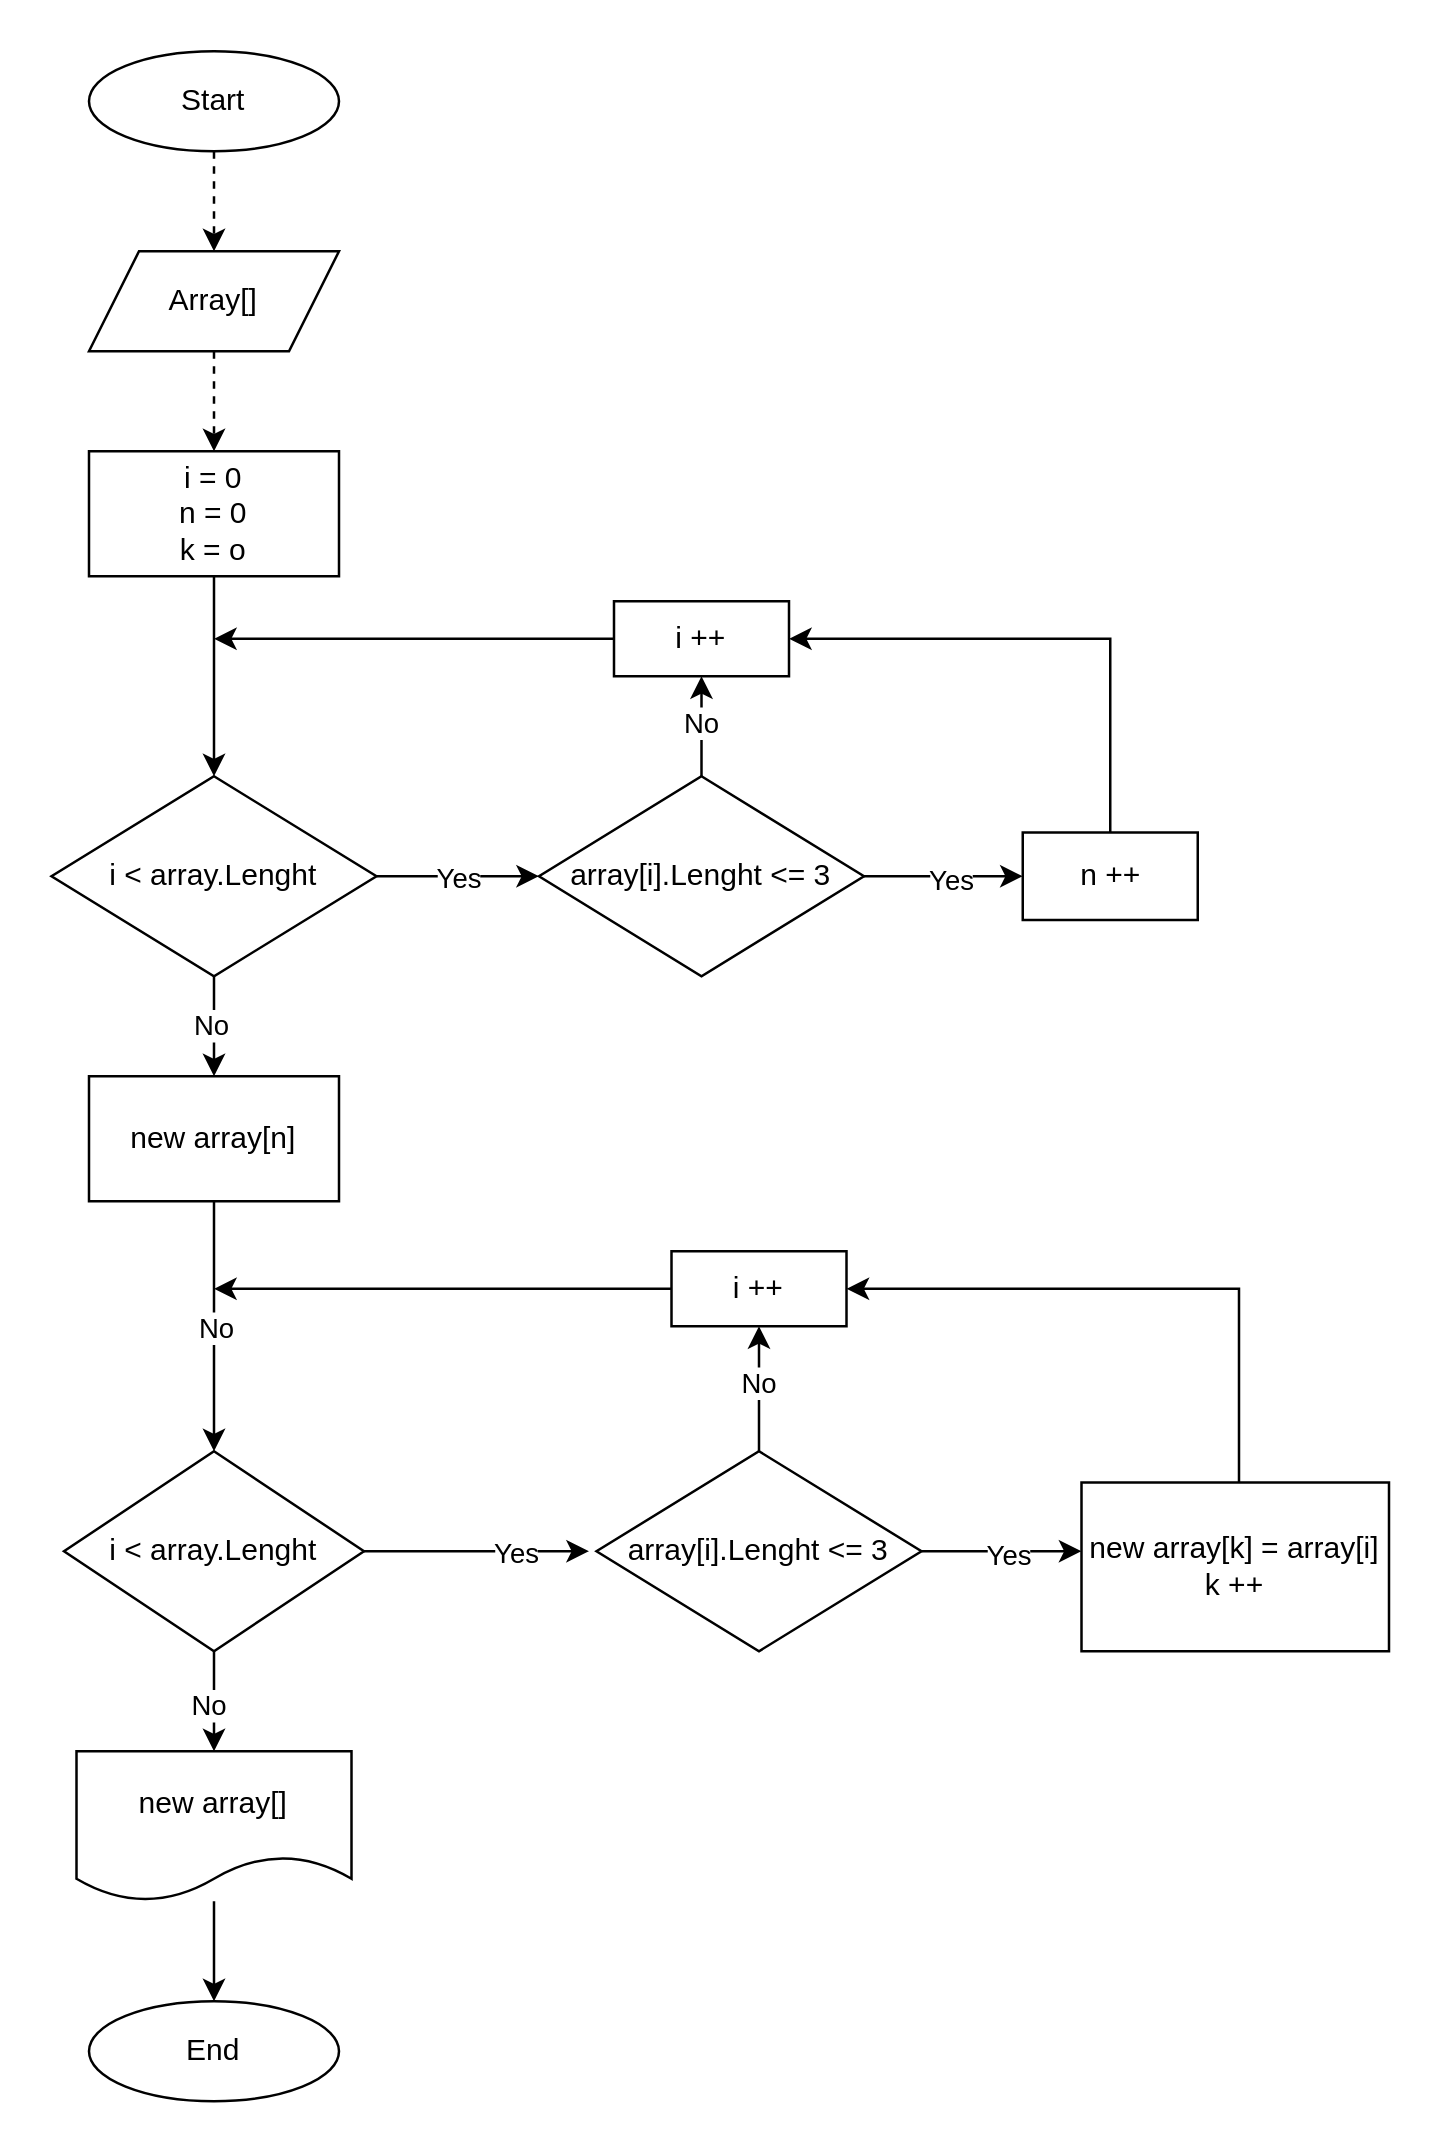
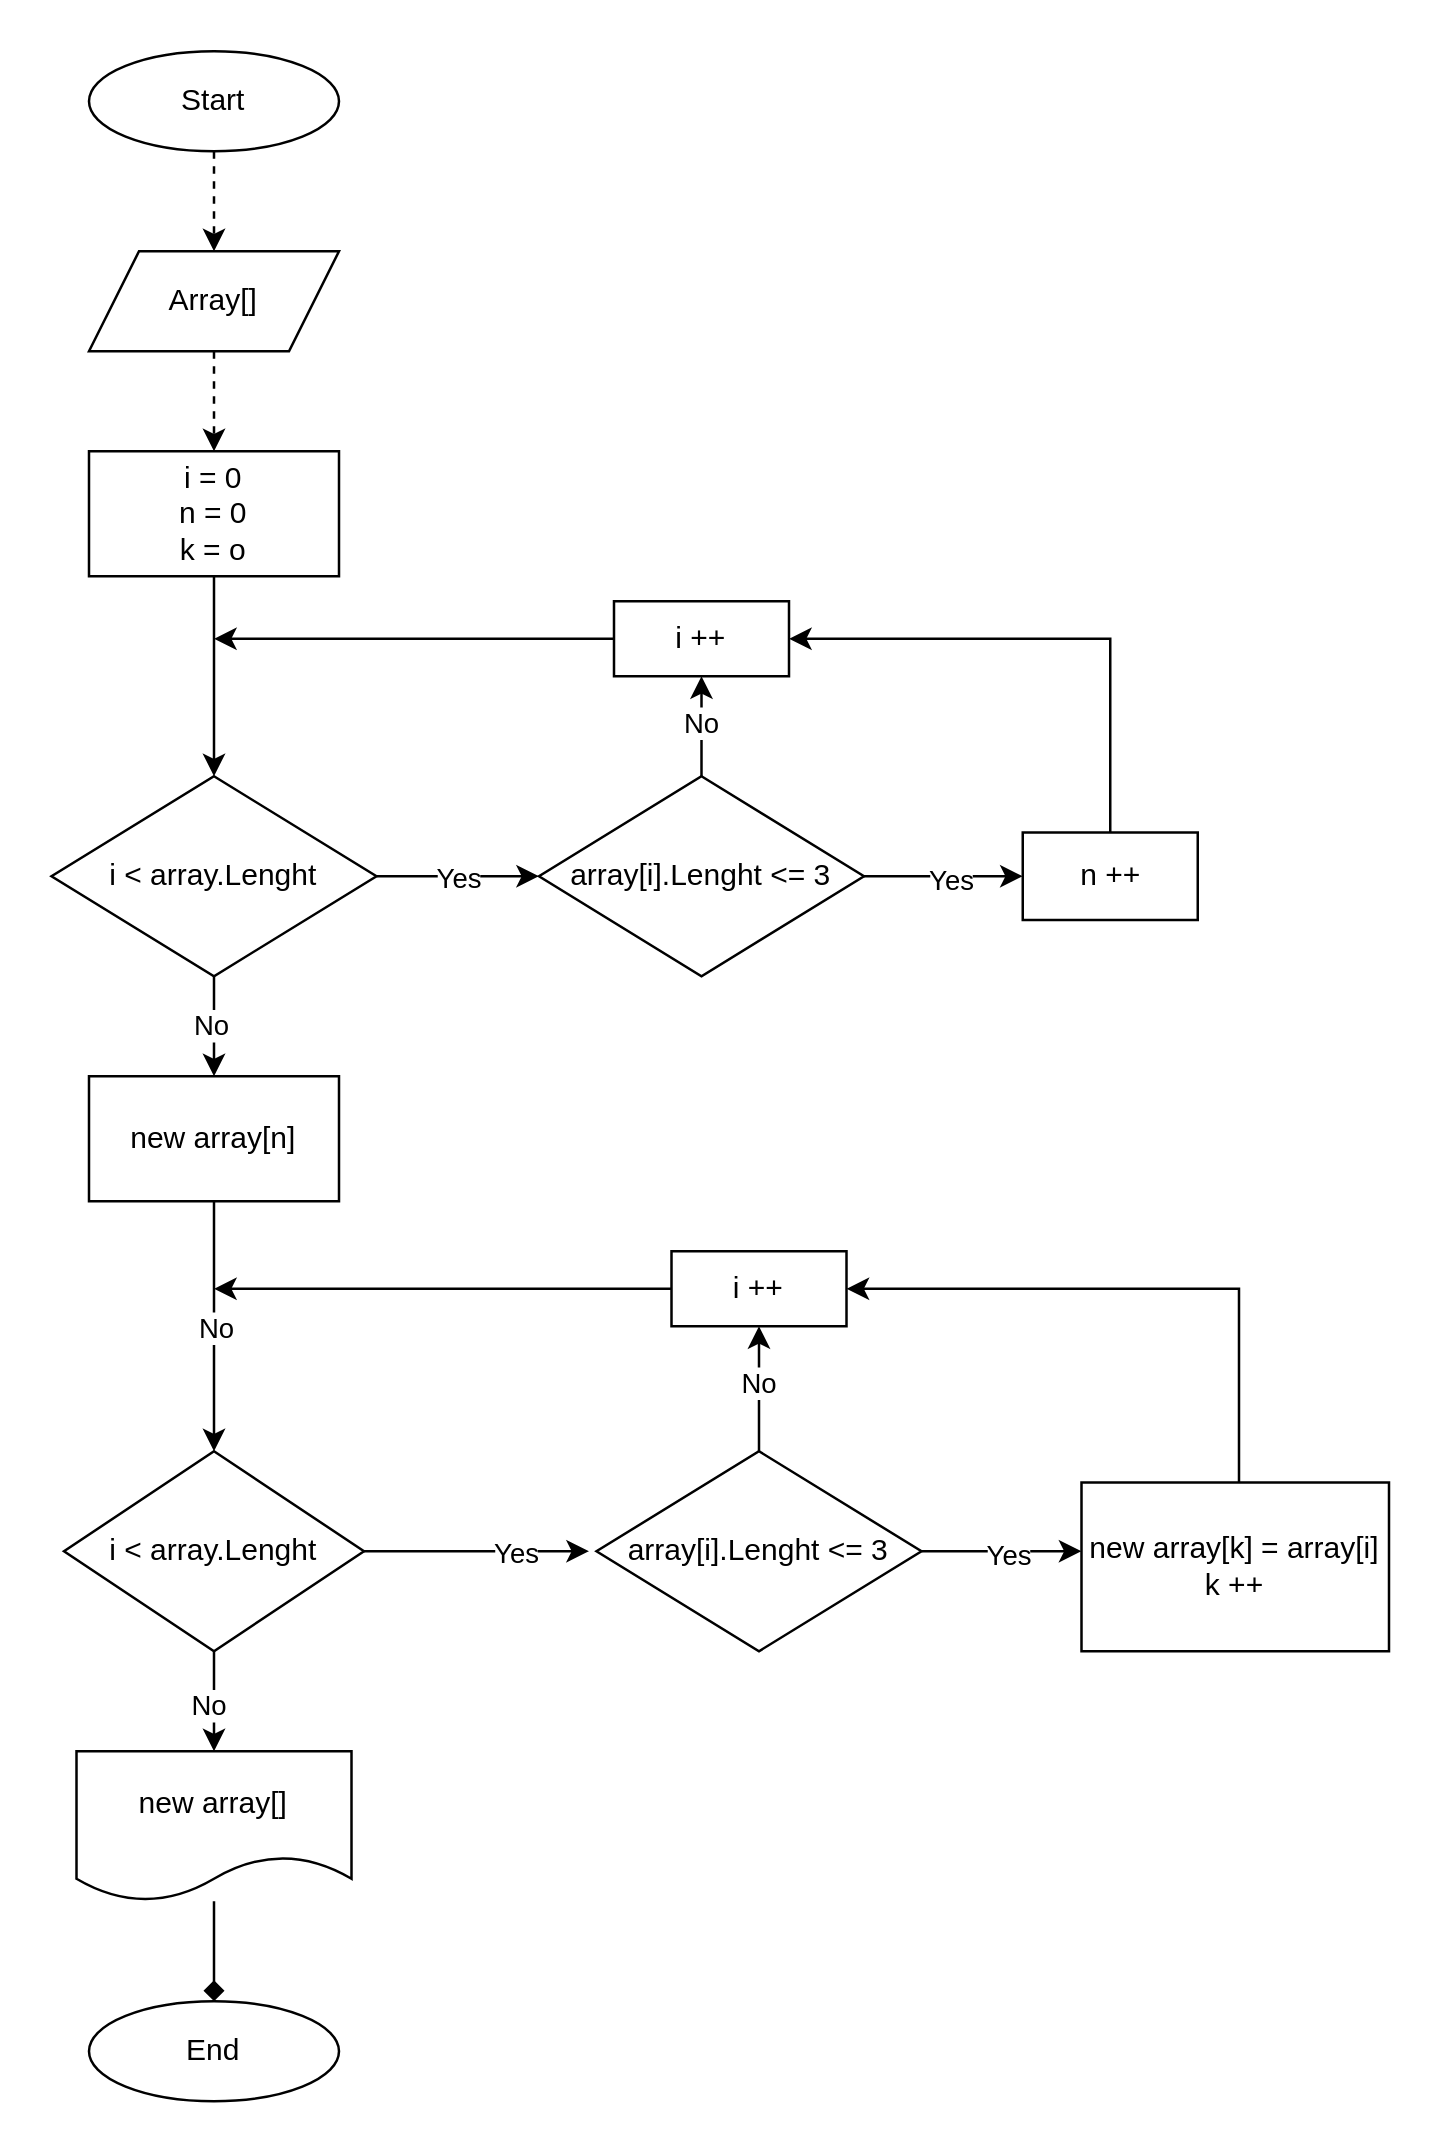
edge "new array[]" -> "End": arrowhead classic -> diamond
